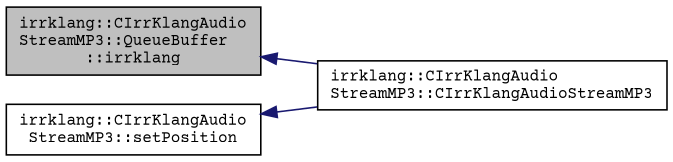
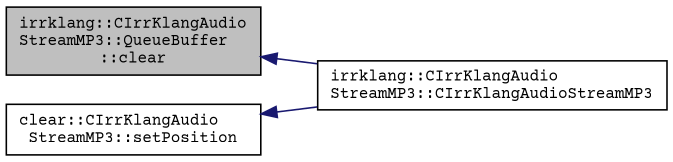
node "irrklang::CIrrKlangAudio StreamMP3::QueueBuffer ::irrklang": label "irrklang::CIrrKlangAudio StreamMP3::QueueBuffer ::irrklang" -> "irrklang::CIrrKlangAudio StreamMP3::QueueBuffer ::clear"
node "irrklang::CIrrKlangAudio StreamMP3::setPosition": label "irrklang::CIrrKlangAudio StreamMP3::setPosition" -> "clear::CIrrKlangAudio StreamMP3::setPosition"
